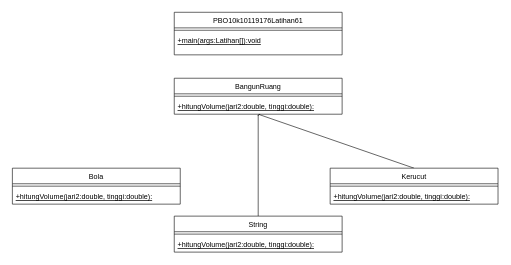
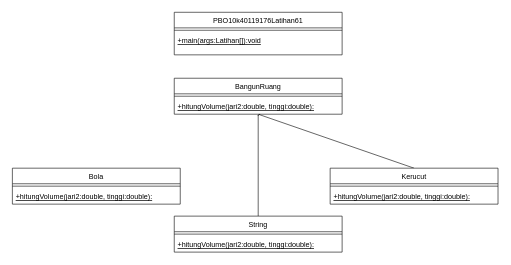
node "PBO10k10119176Latihan61": label "PBO10k10119176Latihan61" -> "PBO10k40119176Latihan61"
